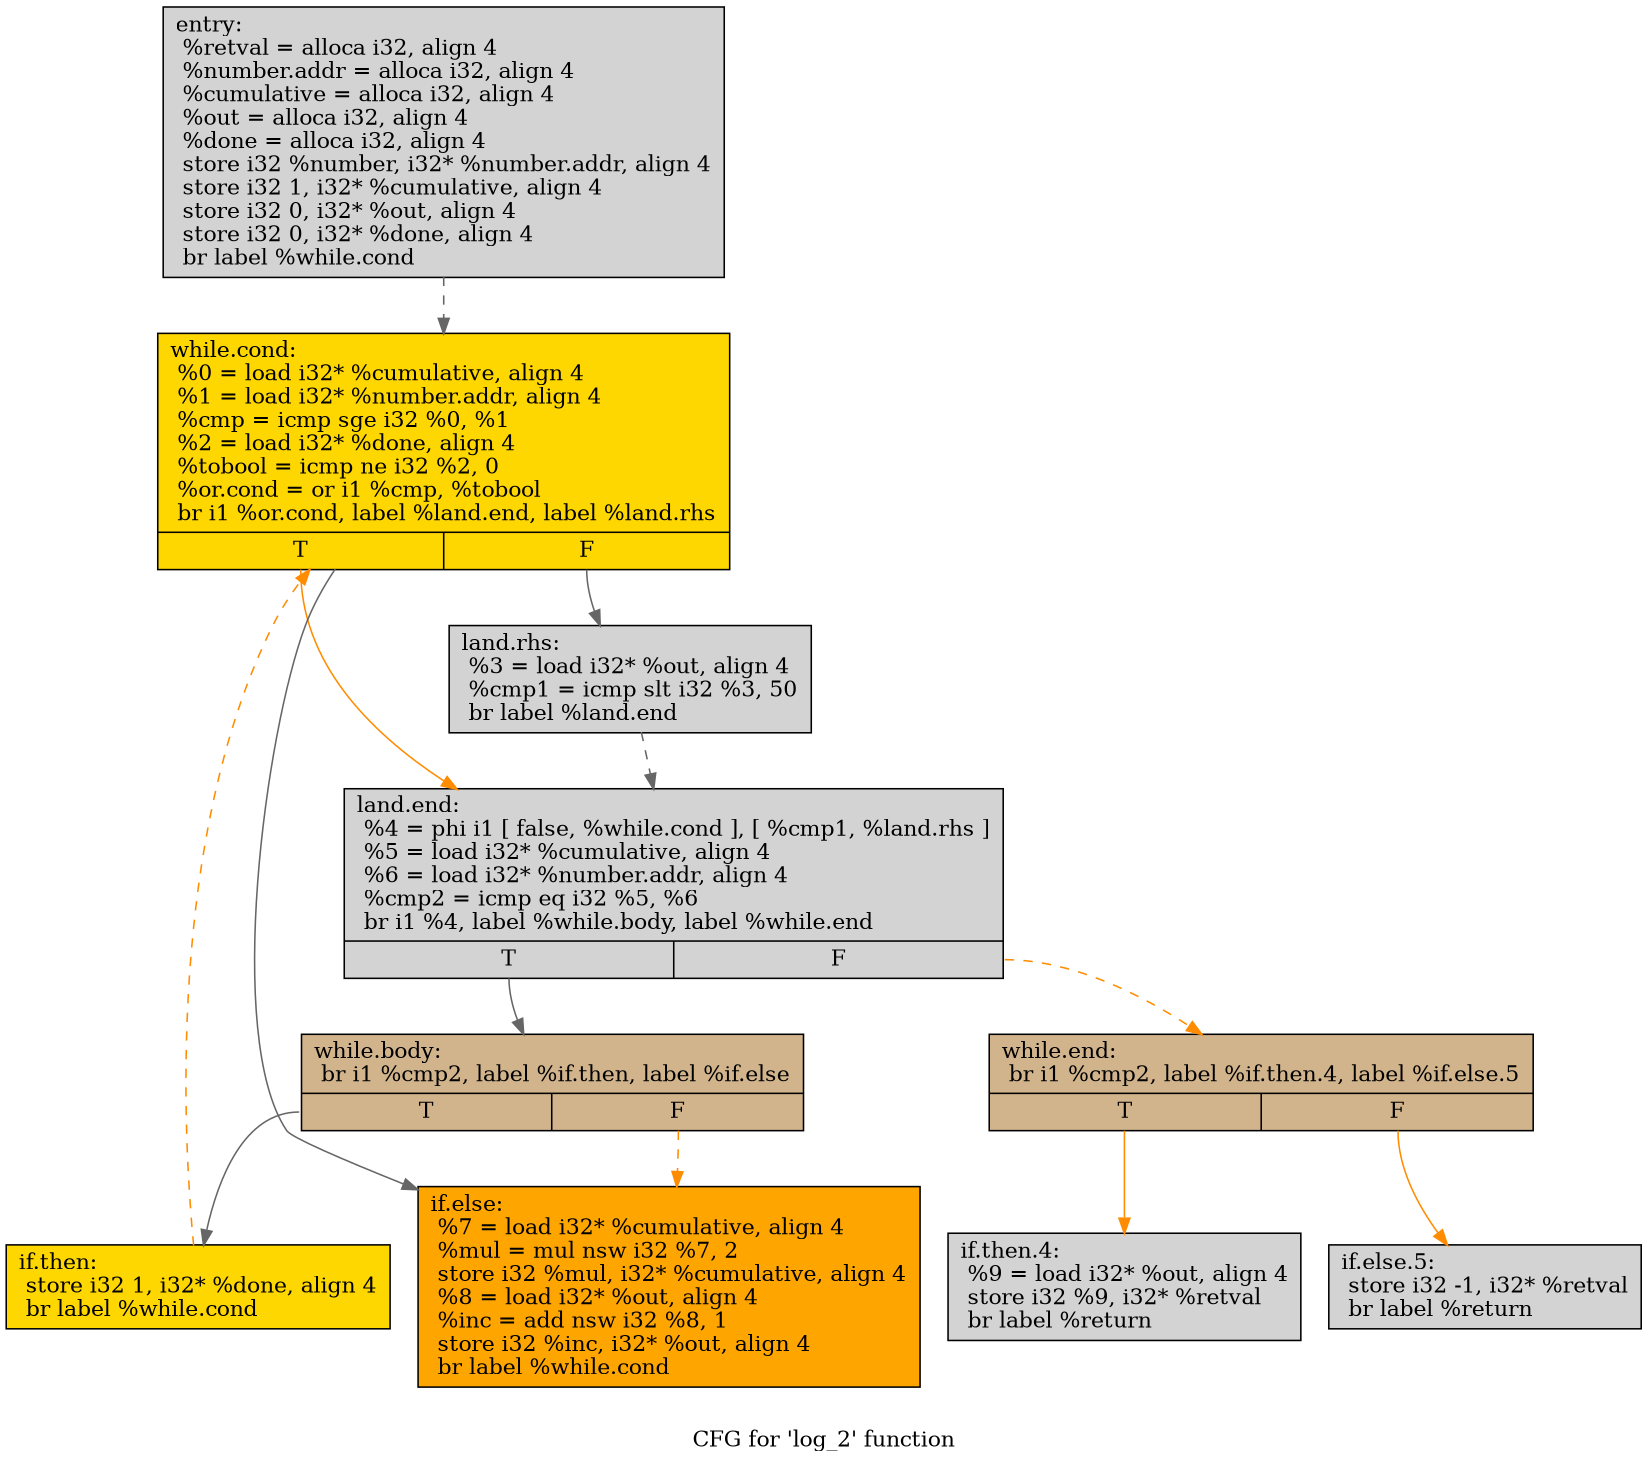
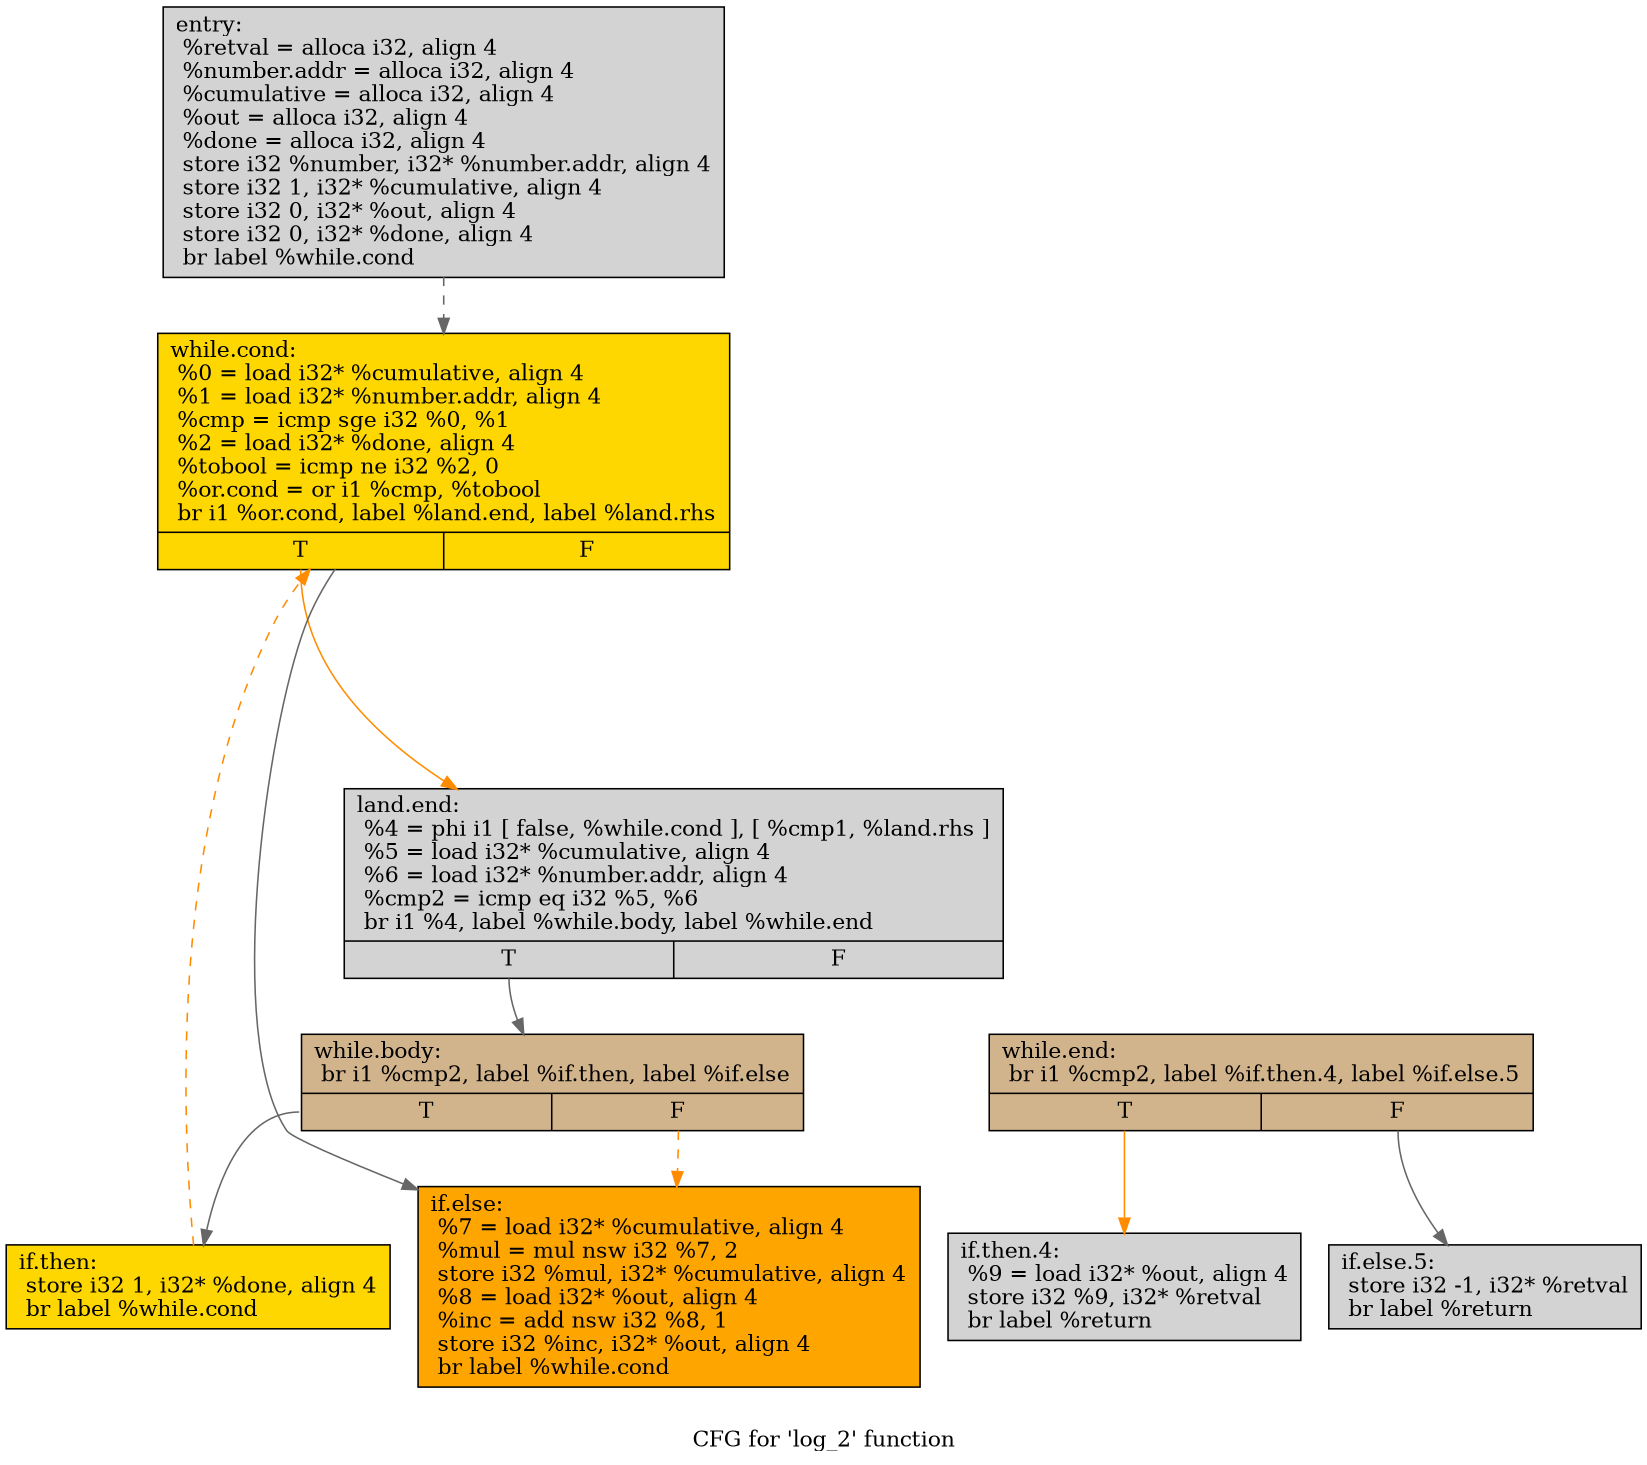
node "land.rhs:": removed
edge "land.end:" -> "while.end:": removed
edge "while.end:" -> "if.else.5:": color darkorange -> gray40
